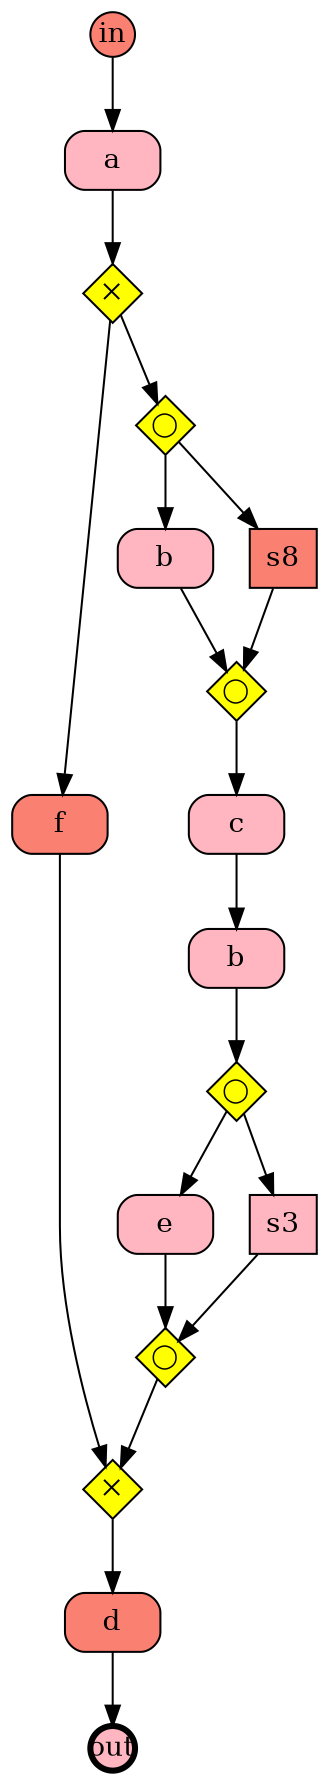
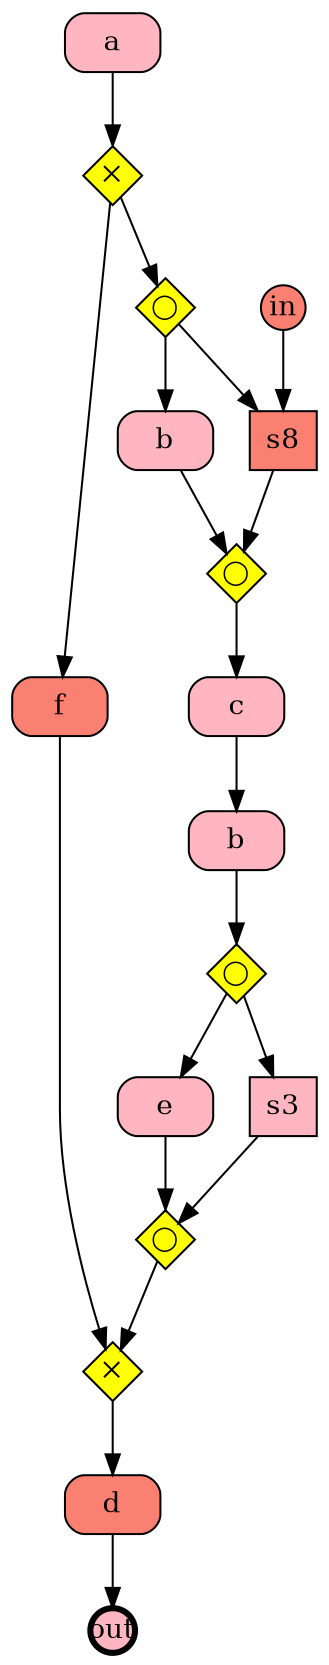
edge "in" -> "a": now "in" -> "s8"
